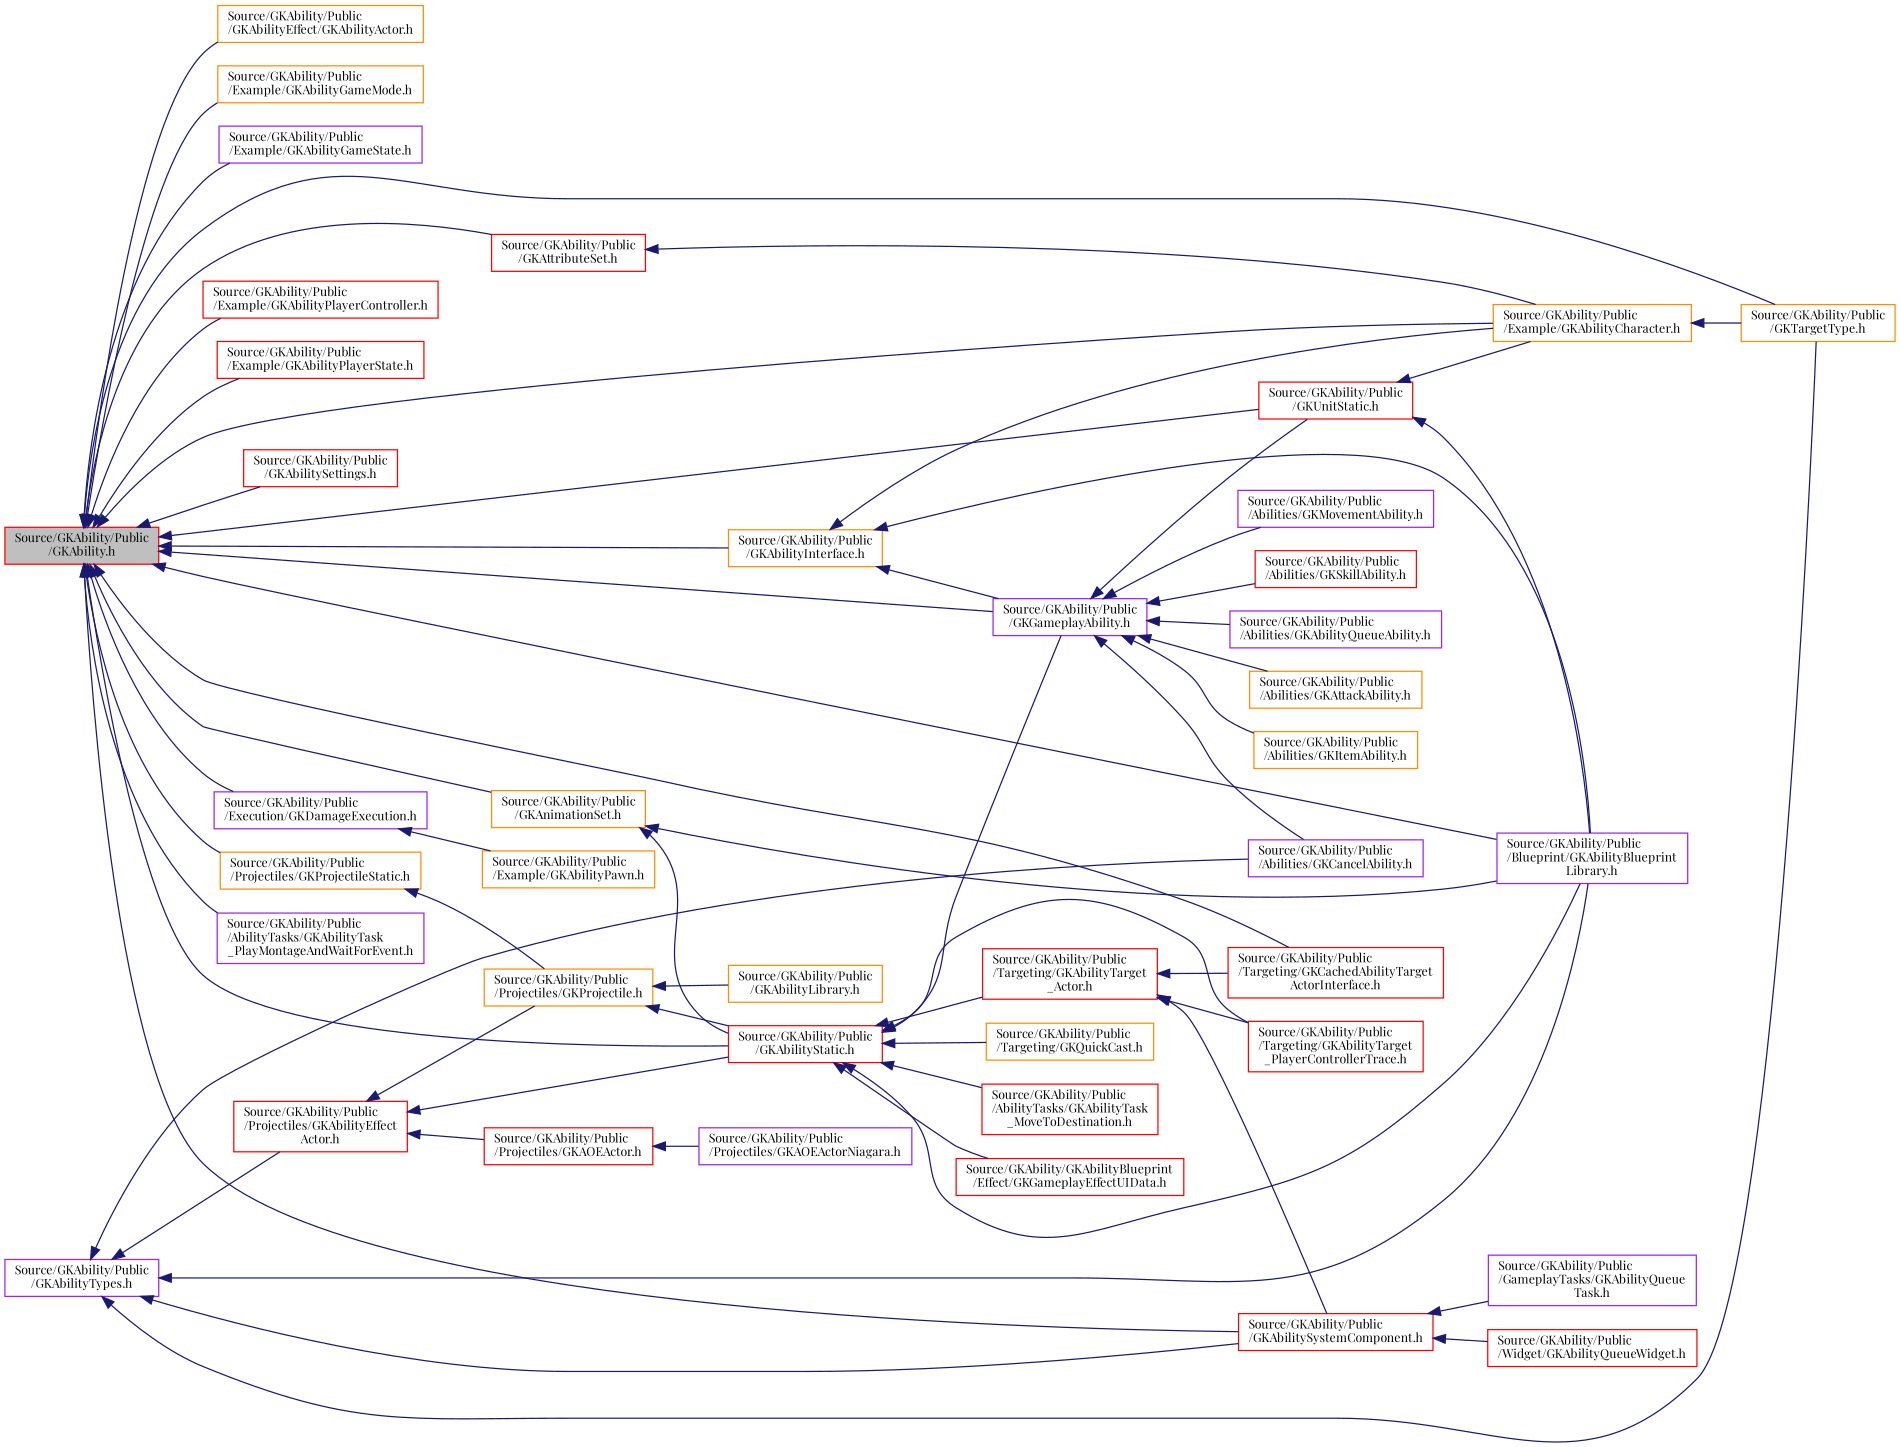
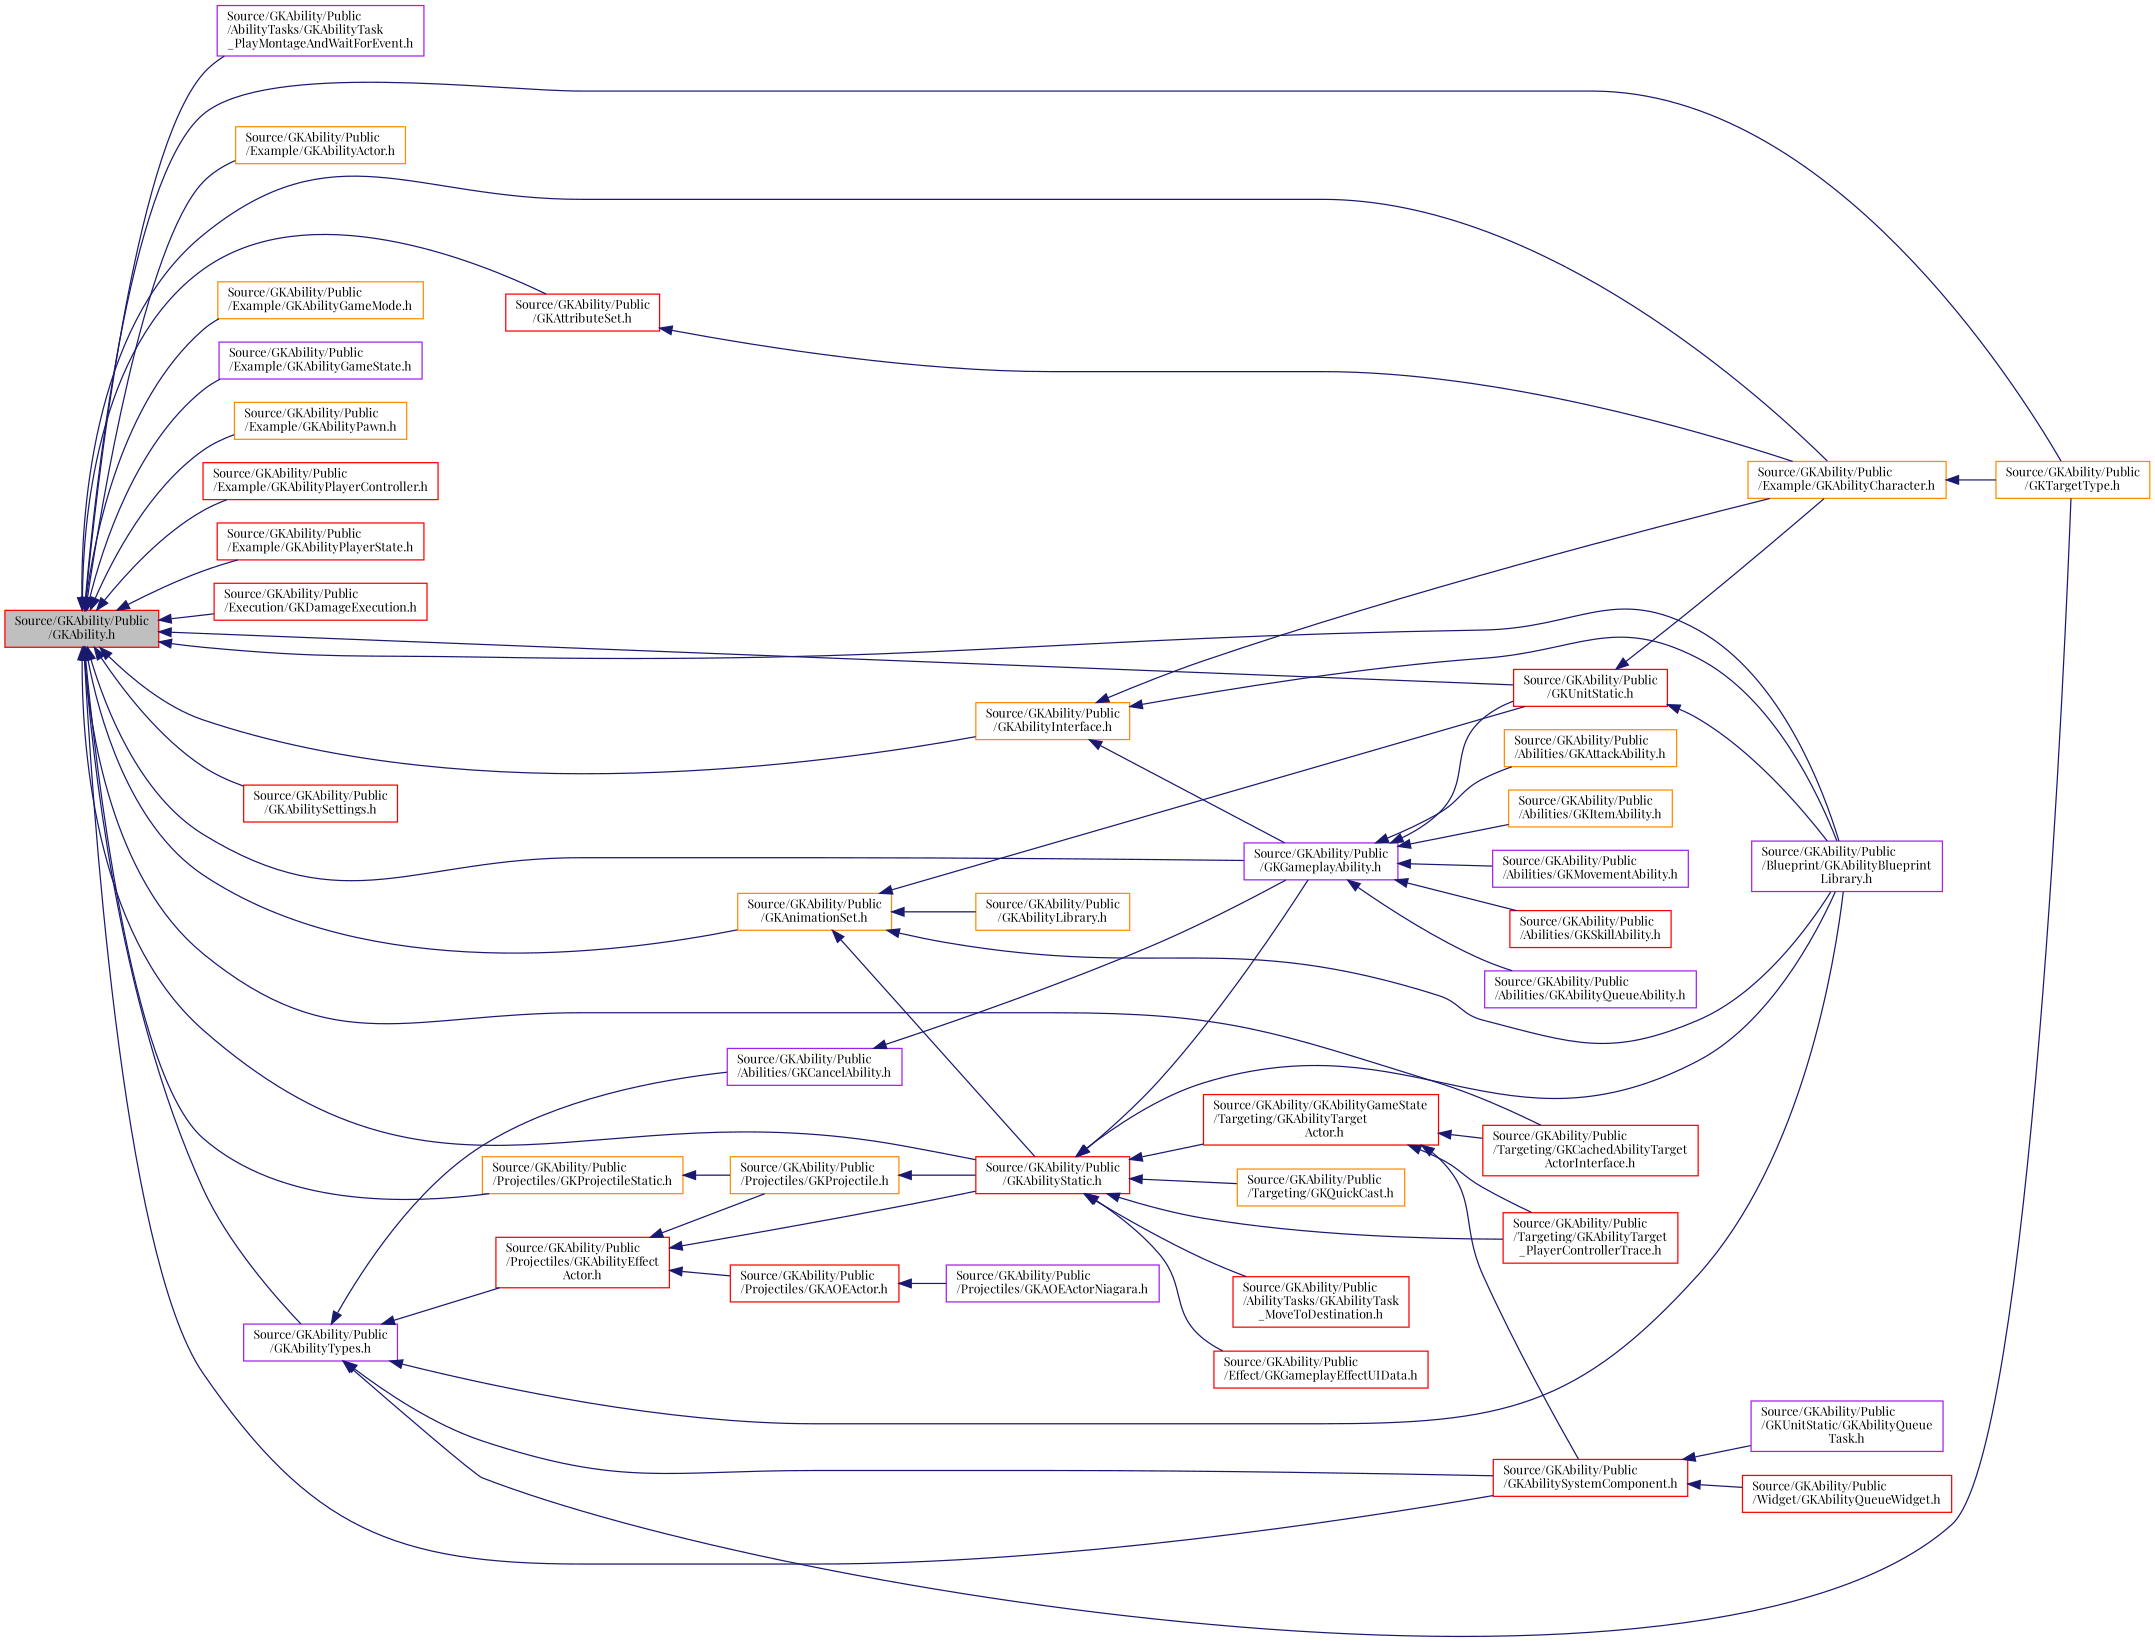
node "Source/GKAbility/Public /GKAbilityEffect/GKAbilityActor.h": label "Source/GKAbility/Public /GKAbilityEffect/GKAbilityActor.h" -> "Source/GKAbility/Public /Example/GKAbilityActor.h"
edge "Source/GKAbility/Public /Abilities/GKCancelAbility.h" -> "Source/GKAbility/Public /GKGameplayAbility.h": reversed
edge "Source/GKAbility/Public /GKUnitStatic.h" -> "Source/GKAbility/Public /GKAnimationSet.h": added
node "Source/GKAbility/Public /Execution/GKDamageExecution.h": color purple -> red
edge "Source/GKAbility/Public /Example/GKAbilityPawn.h" -> "Source/GKAbility/Public /Execution/GKDamageExecution.h": now "Source/GKAbility/Public /Example/GKAbilityPawn.h" -> "Source/GKAbility/Public /GKAbility.h"
node "Source/GKAbility/Public /Targeting/GKAbilityTarget _Actor.h": label "Source/GKAbility/Public /Targeting/GKAbilityTarget _Actor.h" -> "Source/GKAbility/GKAbilityGameState /Targeting/GKAbilityTarget _Actor.h"
edge "Source/GKAbility/Public /GKAbilityLibrary.h" -> "Source/GKAbility/Public /Projectiles/GKProjectile.h": now "Source/GKAbility/Public /GKAbilityLibrary.h" -> "Source/GKAbility/Public /GKAnimationSet.h"
edge "Source/GKAbility/Public /GKAbilityTypes.h" -> "Source/GKAbility/Public /GKAbility.h": added
node "Source/GKAbility/GKAbilityBlueprint /Effect/GKGameplayEffectUIData.h": label "Source/GKAbility/GKAbilityBlueprint /Effect/GKGameplayEffectUIData.h" -> "Source/GKAbility/Public /Effect/GKGameplayEffectUIData.h"
node "Source/GKAbility/Public /GameplayTasks/GKAbilityQueue Task.h": label "Source/GKAbility/Public /GameplayTasks/GKAbilityQueue Task.h" -> "Source/GKAbility/Public /GKUnitStatic/GKAbilityQueue Task.h"
